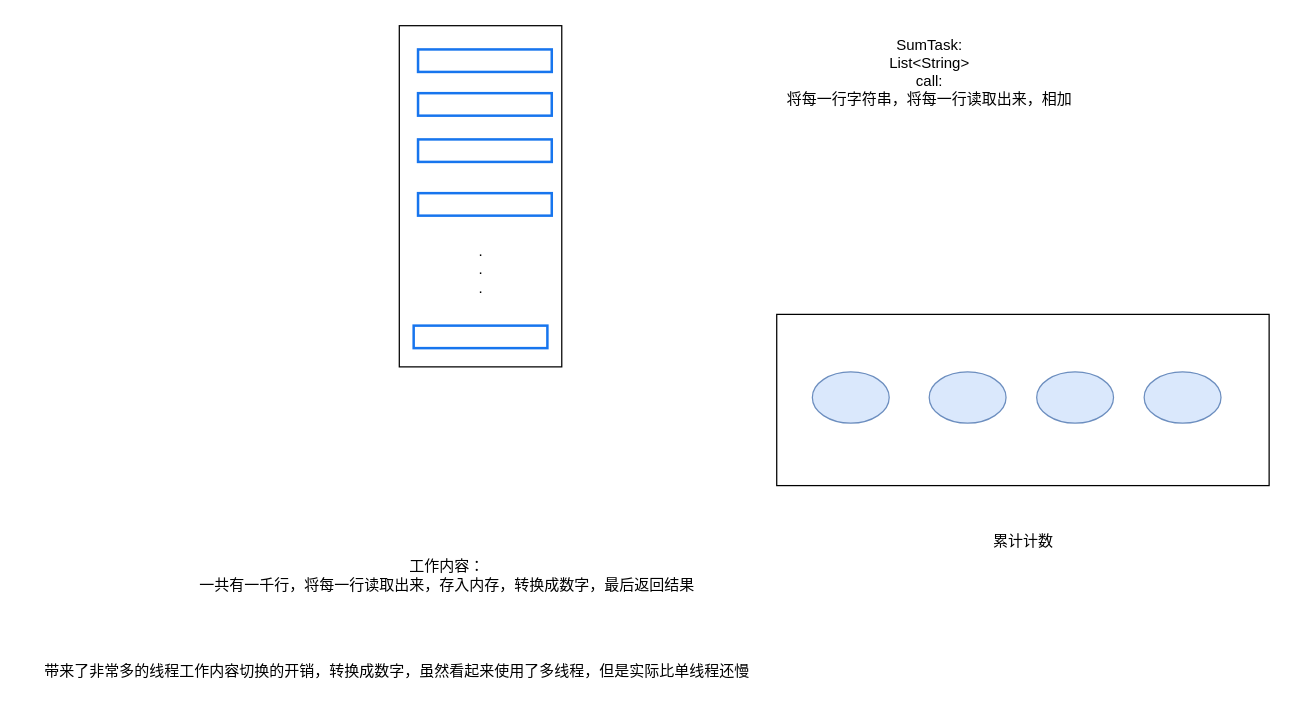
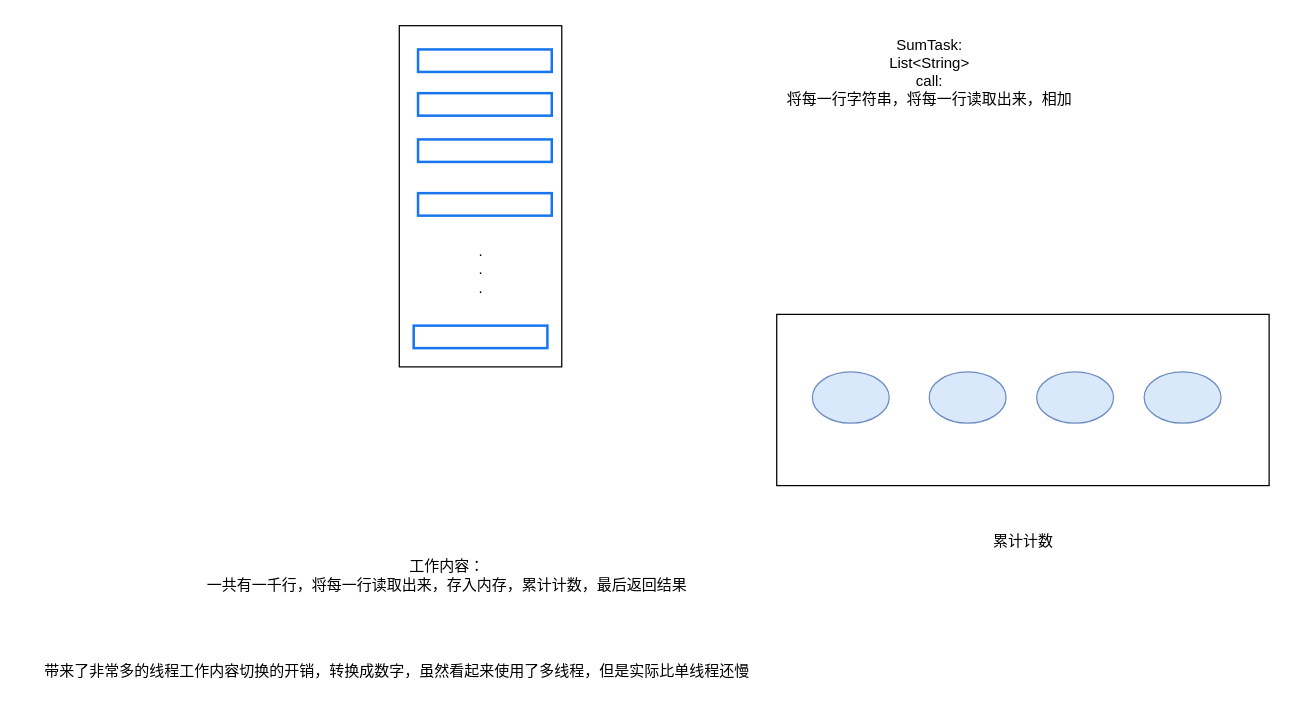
node "工作内容： 一共有一千行，将每一行读取出来，存入内存，转换成数字，最后返回结果": label "工作内容： 一共有一千行，将每一行读取出来，存入内存，转换成数字，最后返回结果" -> "工作内容： 一共有一千行，将每一行读取出来，存入内存，累计计数，最后返回结果"
